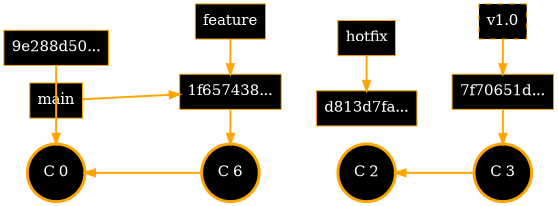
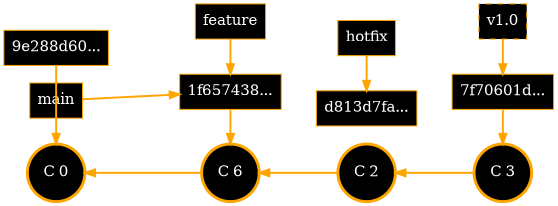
node "9e288d50...": label "9e288d50..." -> "9e288d60..."
node "7f70651d...": label "7f70651d..." -> "7f70601d..."
edge "C 2" -> "C 6": added
